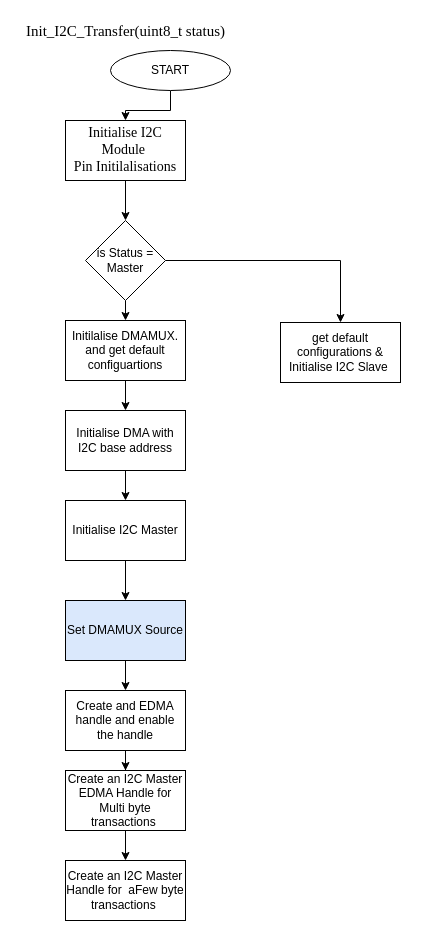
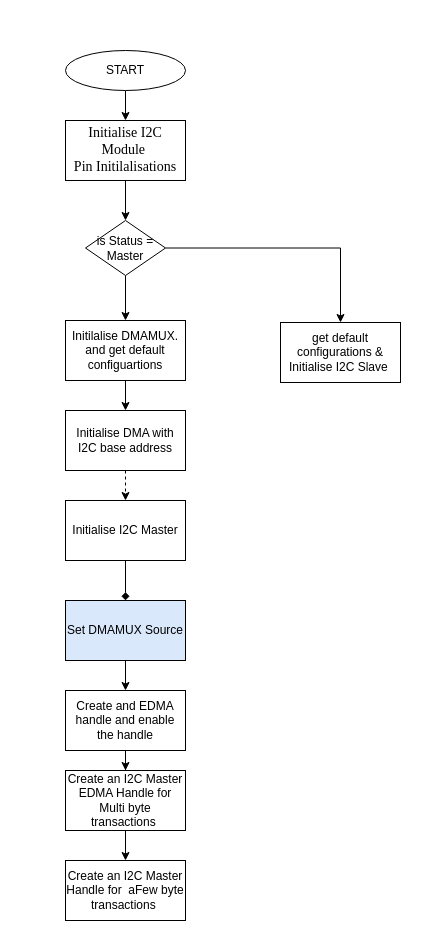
node "Init_I2C_Transfer(uint8_t status)": removed
node "START": moved (171, 71) -> (126, 71)
node "is Status = Master": size 80x80 -> 80x55
edge "Initialise DMA with I2C base address" -> "Initialise I2C Master": style solid -> dashed
edge "Initialise I2C Master" -> "Set DMAMUX Source": arrowhead classic -> diamond
